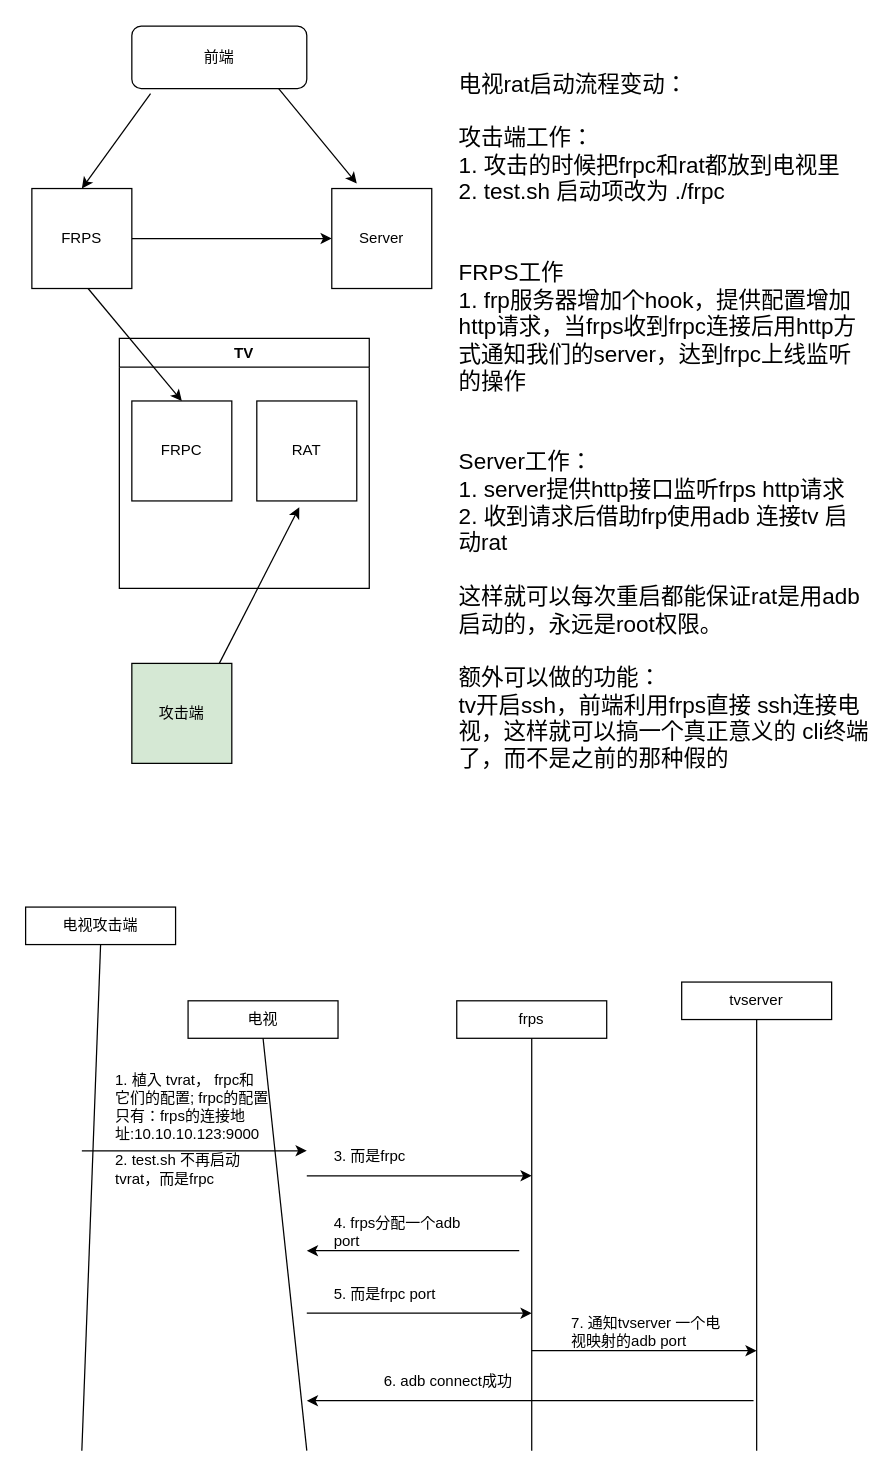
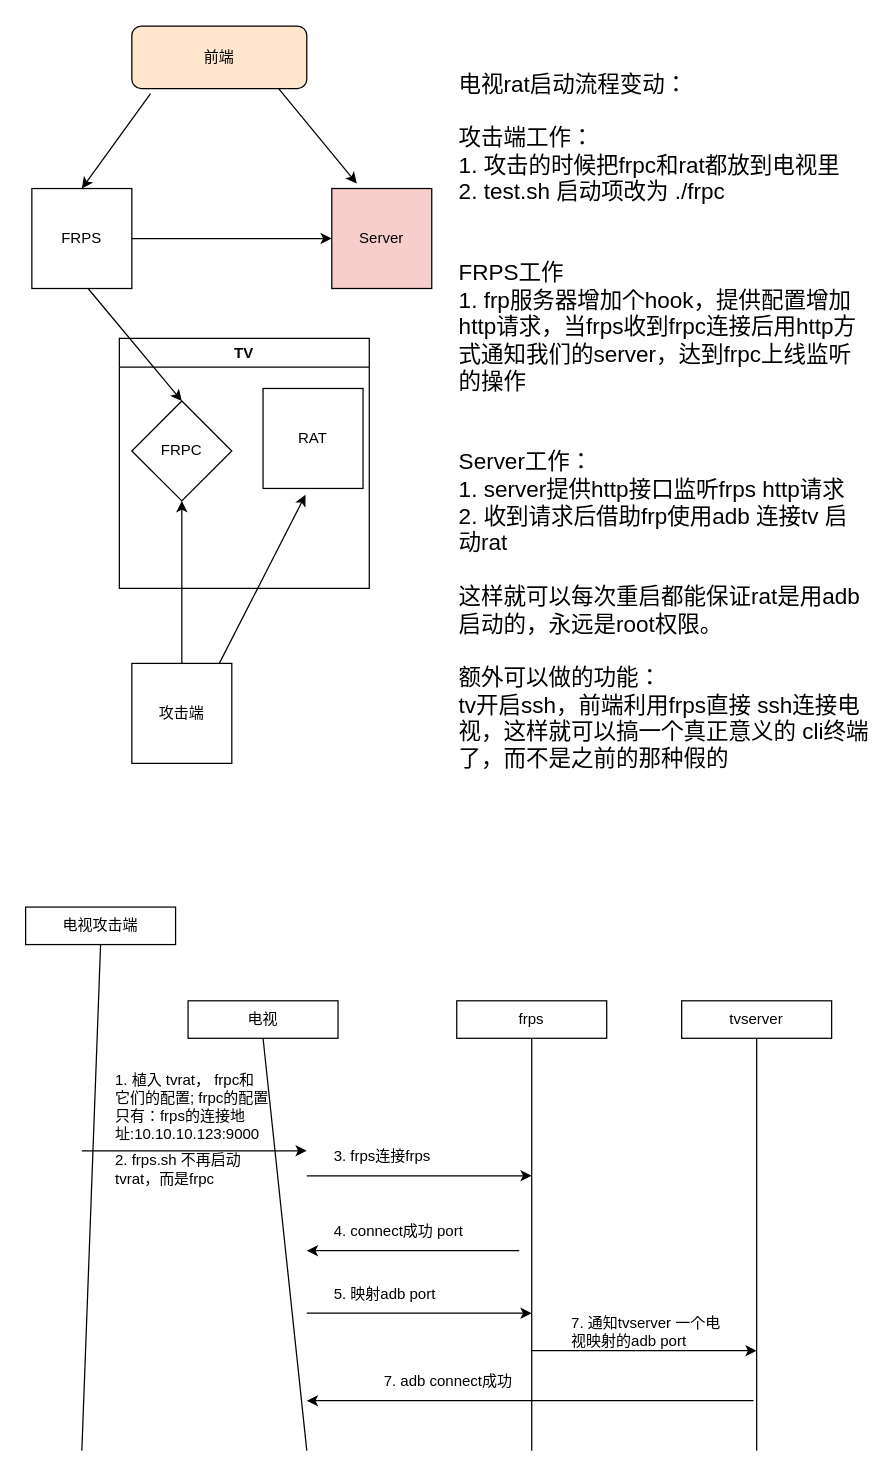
node "前端": fillcolor #ffffff -> #ffe6cc
node "Server": fillcolor #ffffff -> #f8cecc
node "FRPC": shape rectangle -> diamond
node "RAT": moved (307, 451) -> (313, 438)
edge "攻击端" -> "FRPC": added
node "攻击端": fillcolor #d5e8d4 -> #ffffff
node "tvserver": moved (757, 1001) -> (757, 1019)
node "3. 而是frpc": label "3. 而是frpc" -> "3. frps连接frps"
node "2. test.sh 不再启动tvrat，而是frpc": label "2. test.sh 不再启动tvrat，而是frpc" -> "2. frps.sh 不再启动tvrat，而是frpc"
node "4. frps分配一个adb port": label "4. frps分配一个adb port" -> "4. connect成功 port"
node "5. 而是frpc port": label "5. 而是frpc port" -> "5. 映射adb port"
node "6. adb connect成功": label "6. adb connect成功" -> "7. adb connect成功"
